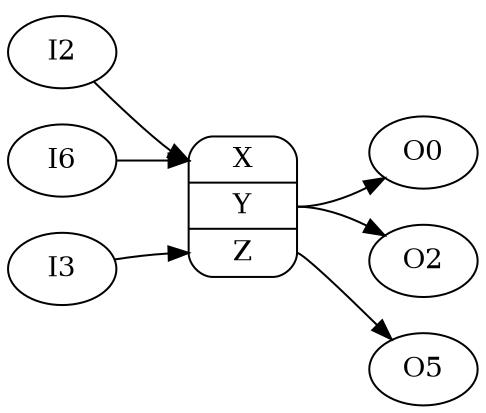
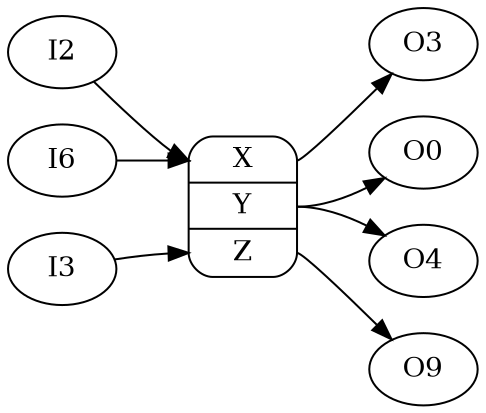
node "O3": added
node "O2": label "O2" -> "O4"
node "O5": label "O5" -> "O9"
